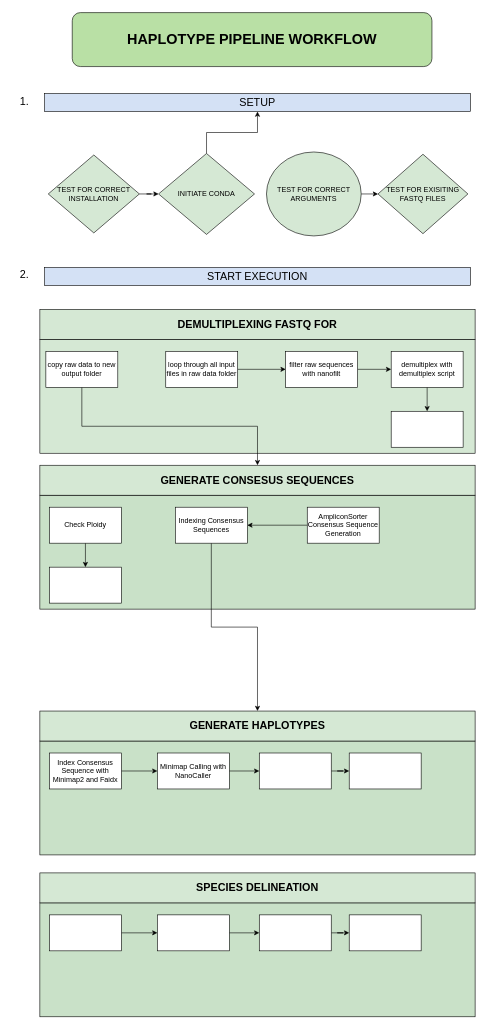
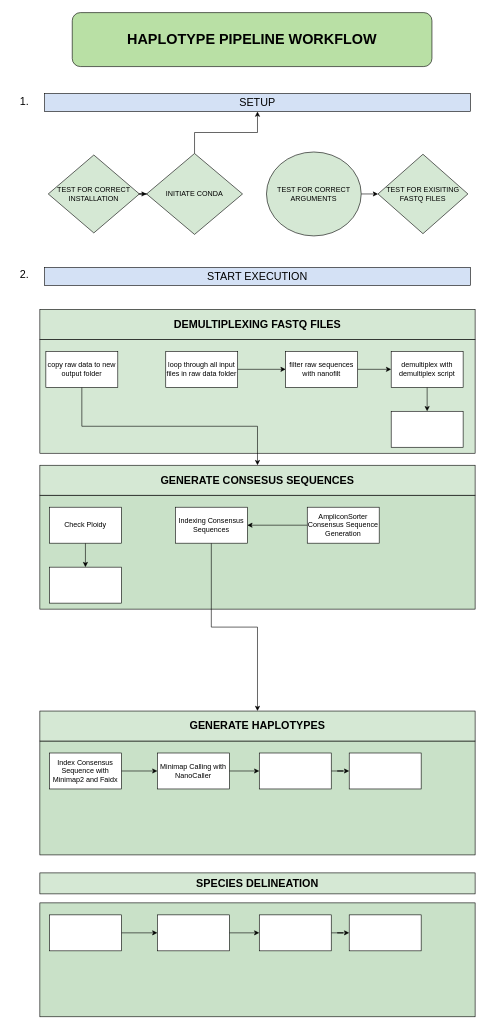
node "INITIATE CONDA": moved (207, 194) -> (195, 194)
node "DEMULTIPLEXING FASTQ FOR": label "DEMULTIPLEXING FASTQ FOR" -> "DEMULTIPLEXING FASTQ FILES"
node "SPECIES DELINEATION": size 436x30 -> 436x21
